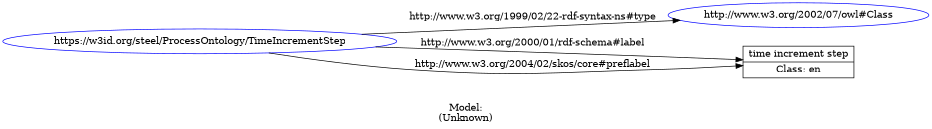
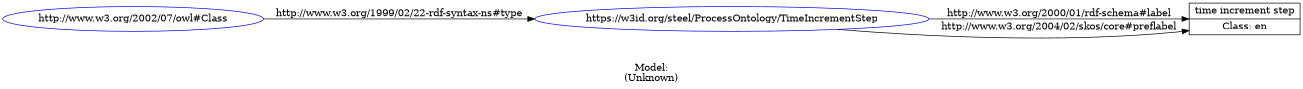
edge "https://w3id.org/steel/ProcessOntology/TimeIncrementStep" -> "http://www.w3.org/2002/07/owl#Class": reversed
